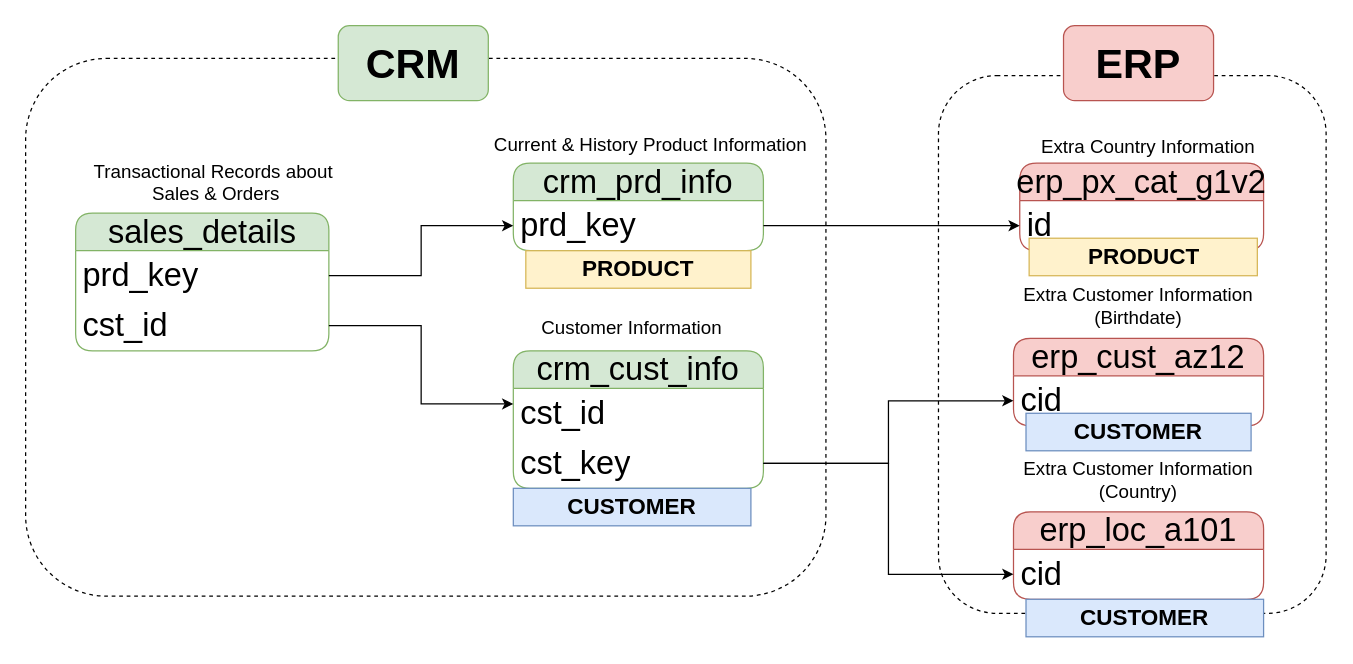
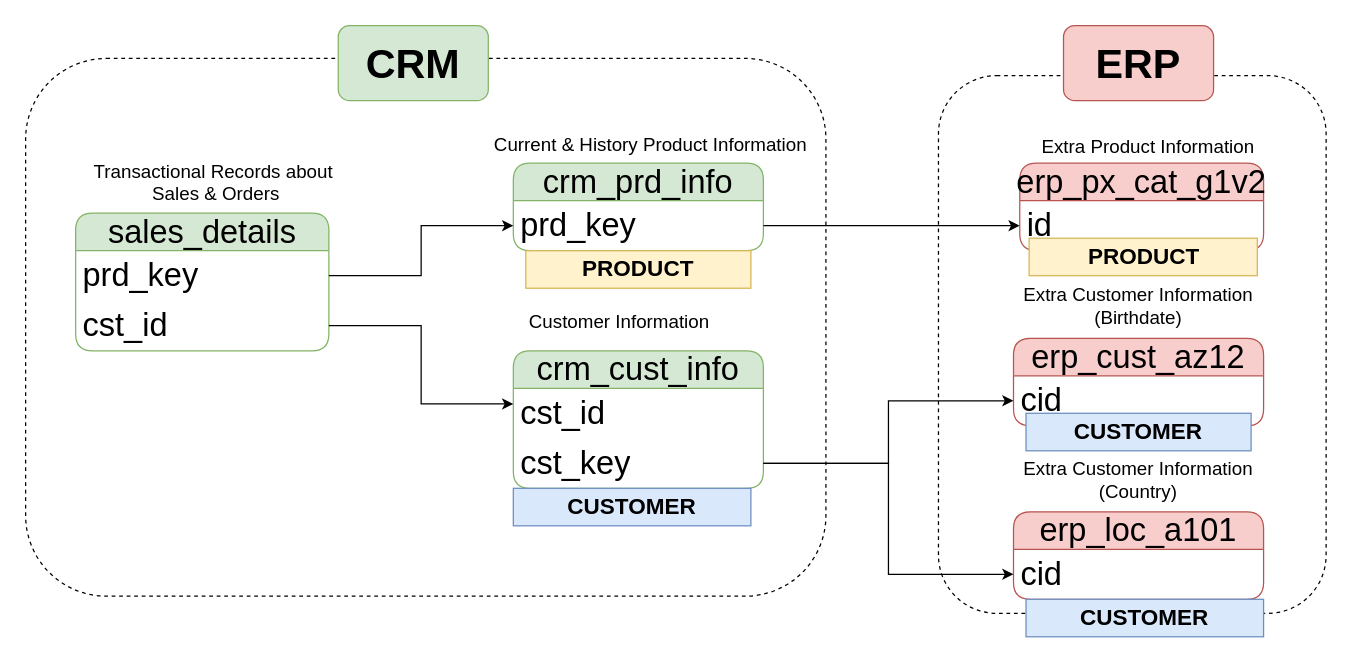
node "Extra Country Information": label "Extra Country Information" -> "Extra Product Information"
node "Customer Information": moved (632, 327) -> (619, 321)
